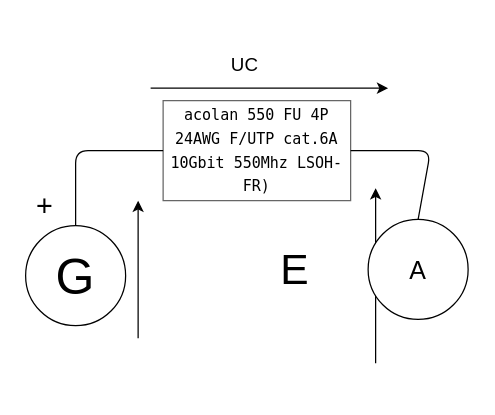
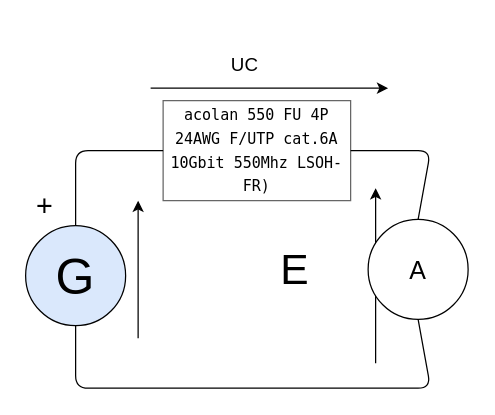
node "G": fillcolor #ffffff -> #dae8fc
edge "A" -- "G": added
